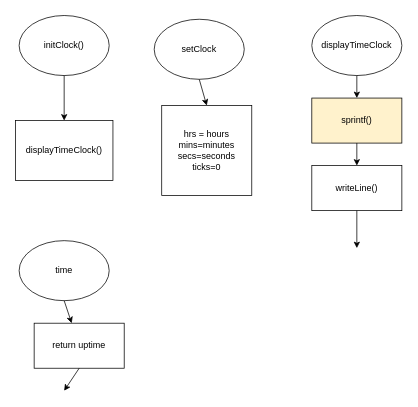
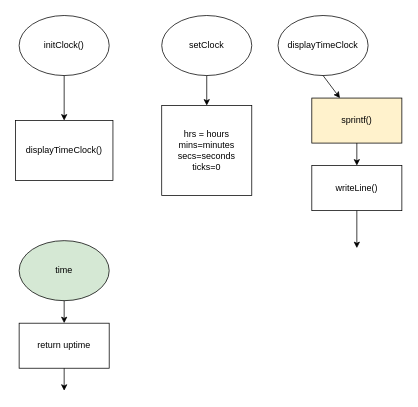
node "displayTimeClock": moved (357, 45) -> (323, 45)
node "setClock": moved (199, 49) -> (207, 45)
node "time": fillcolor #ffffff -> #d5e8d4
node "return uptime": moved (79, 345) -> (64, 345)
